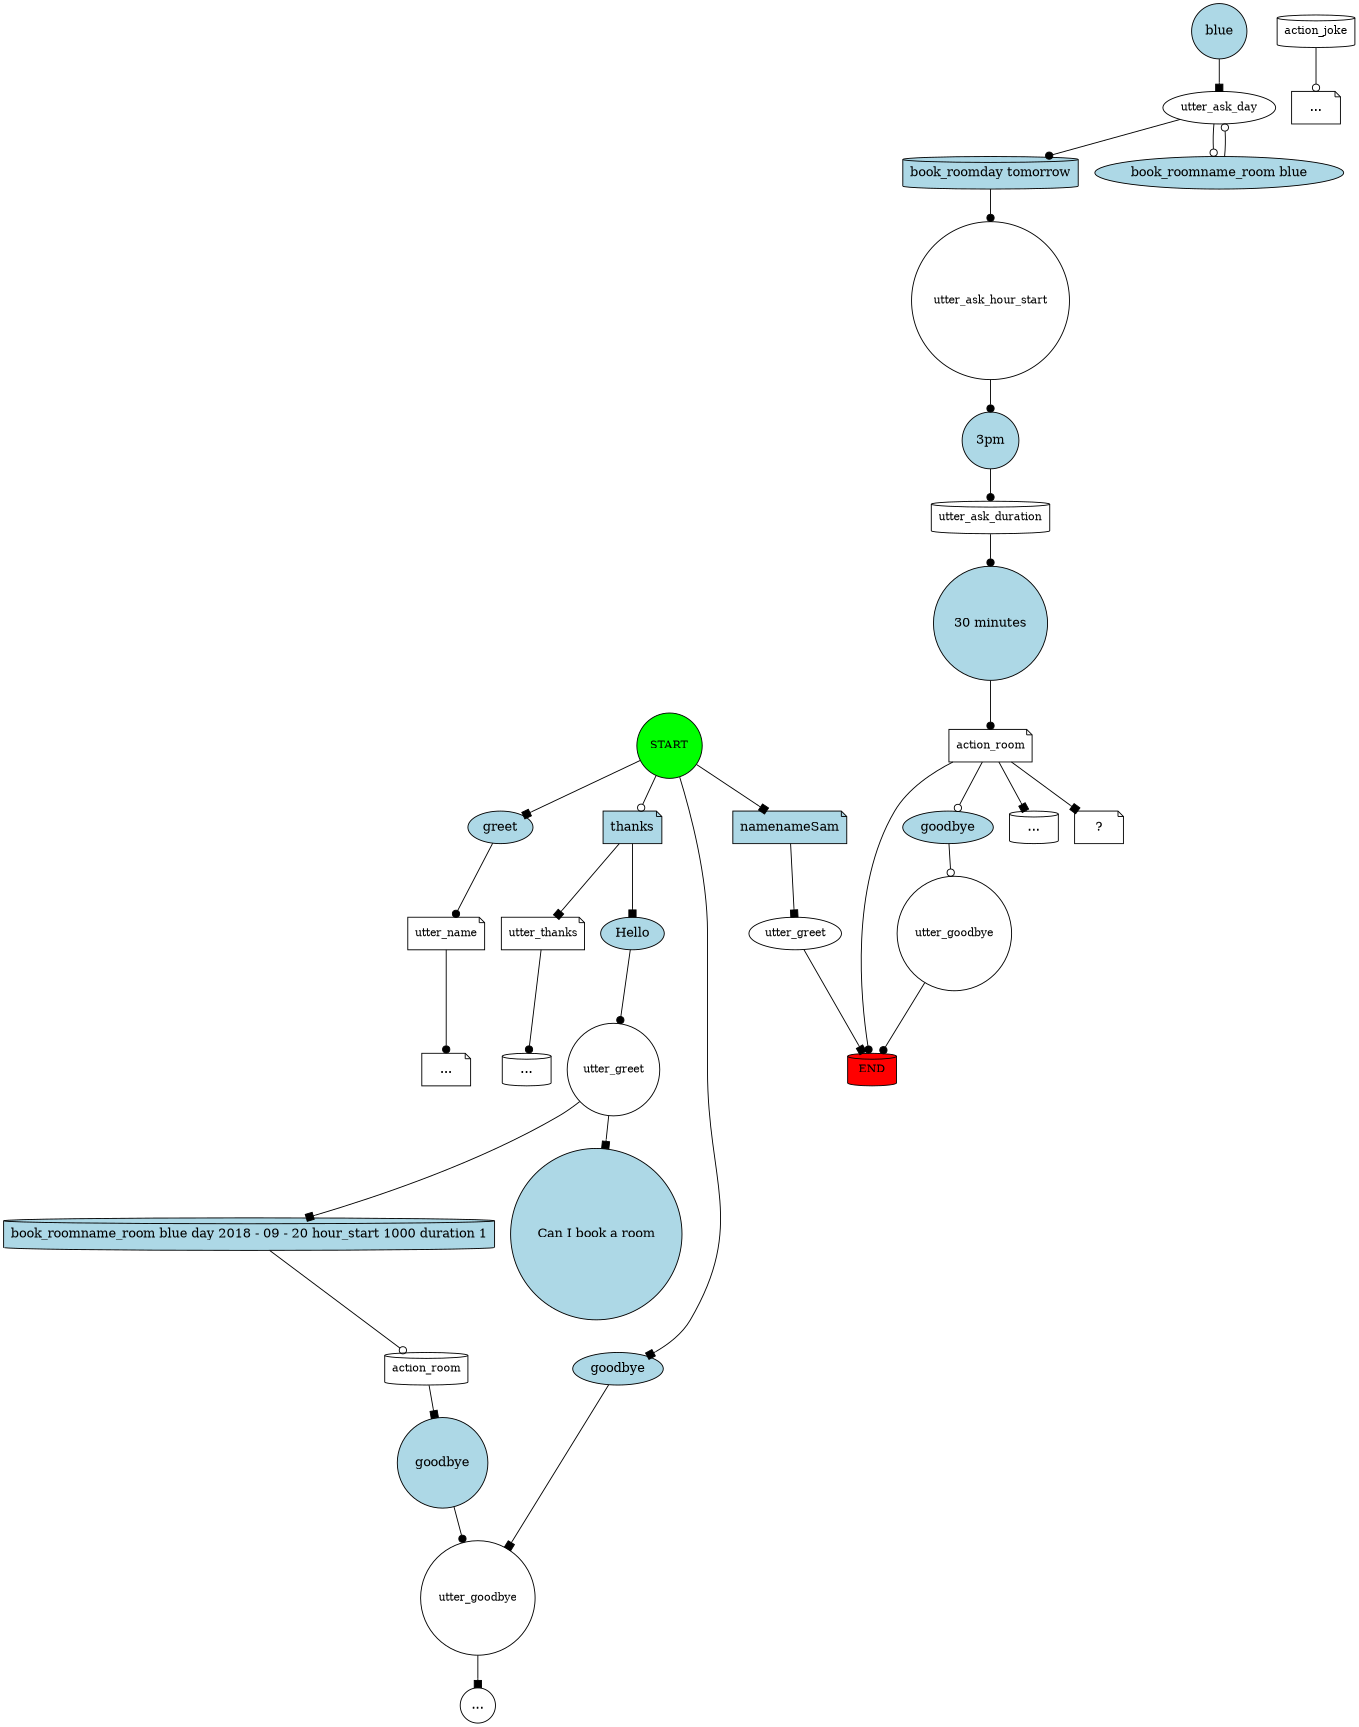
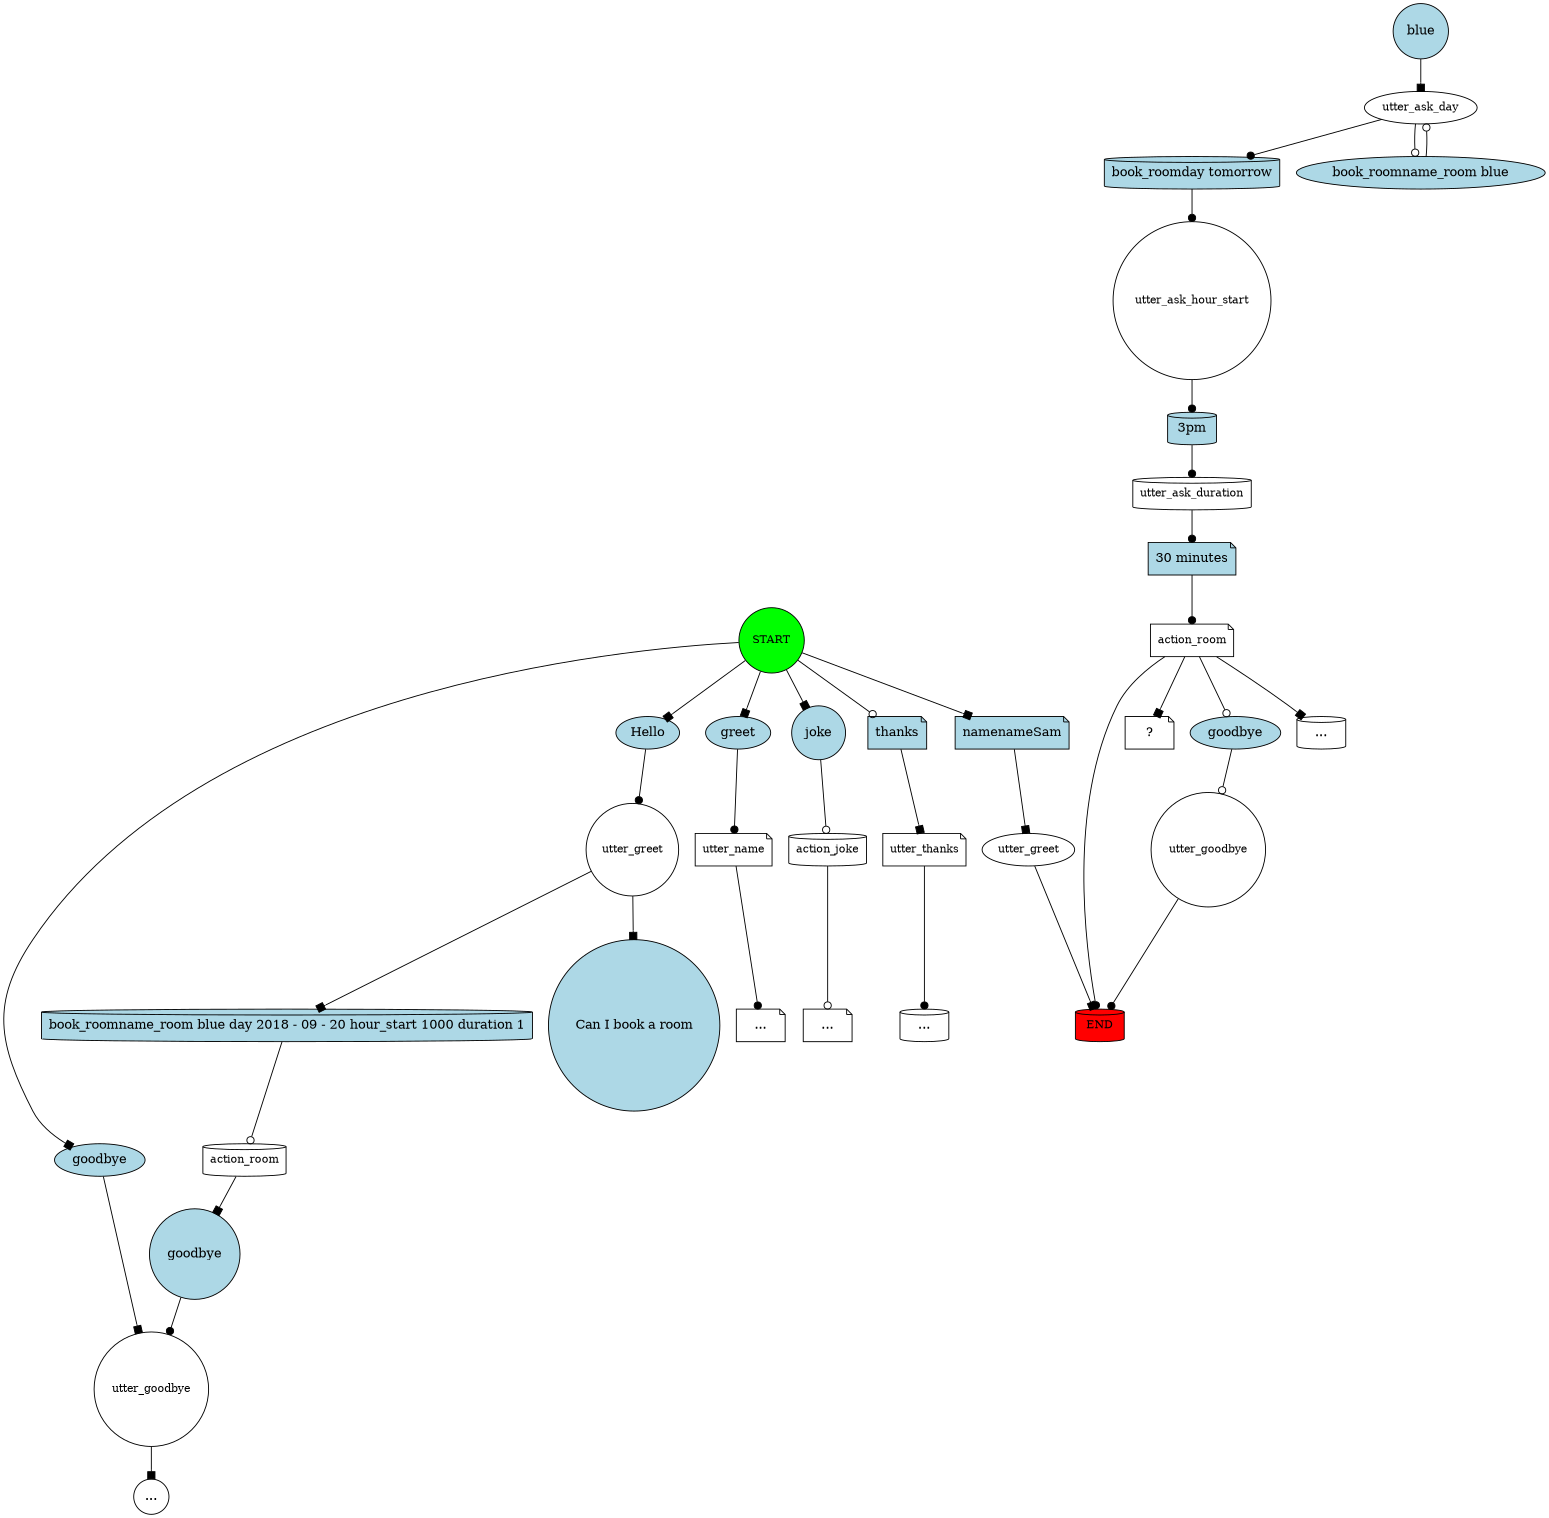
node "3pm": shape circle -> cylinder
node "30 minutes": shape circle -> note
node "joke": added
edge "thanks" -> "Hello": now "START" -> "Hello"
